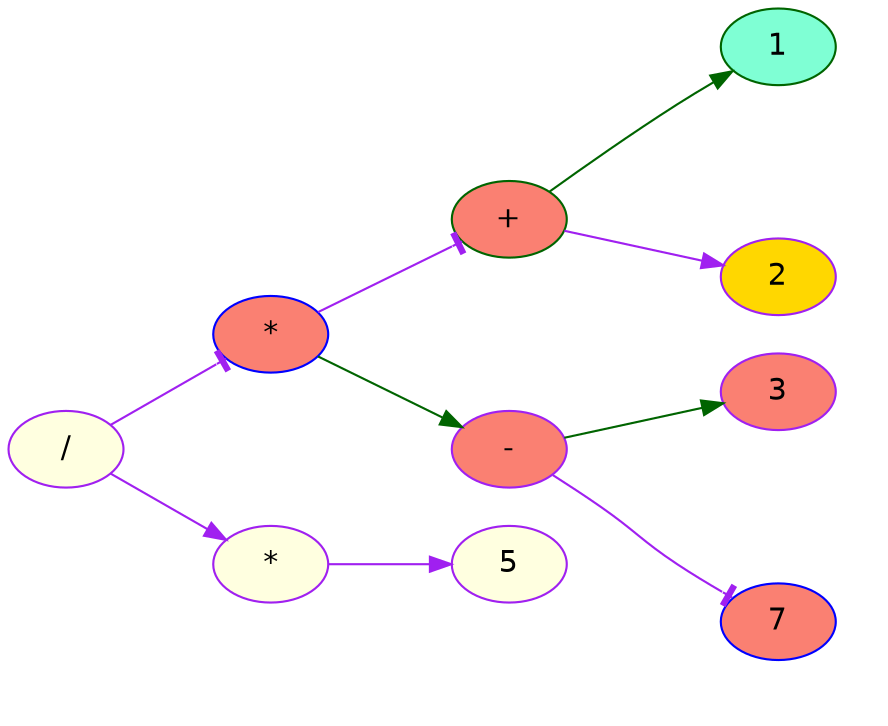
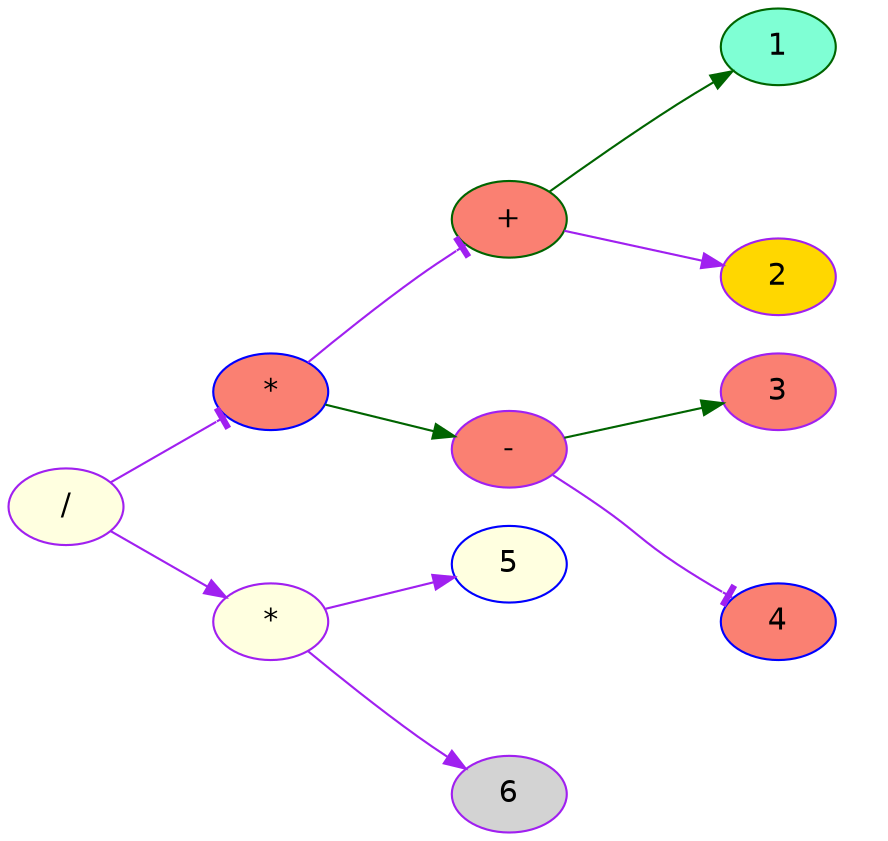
node "5": color purple -> blue
node "7": label "7" -> "4"
node "6": added
